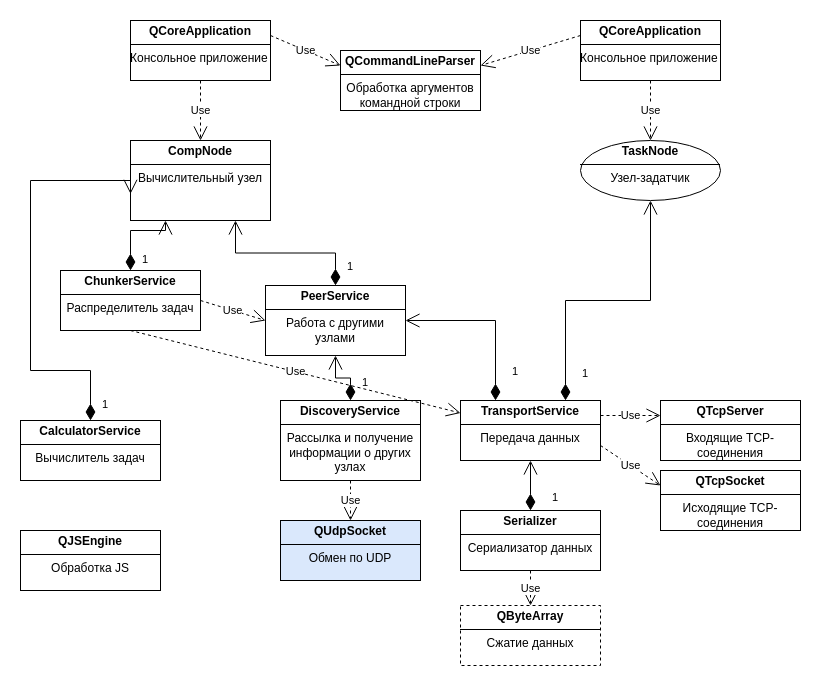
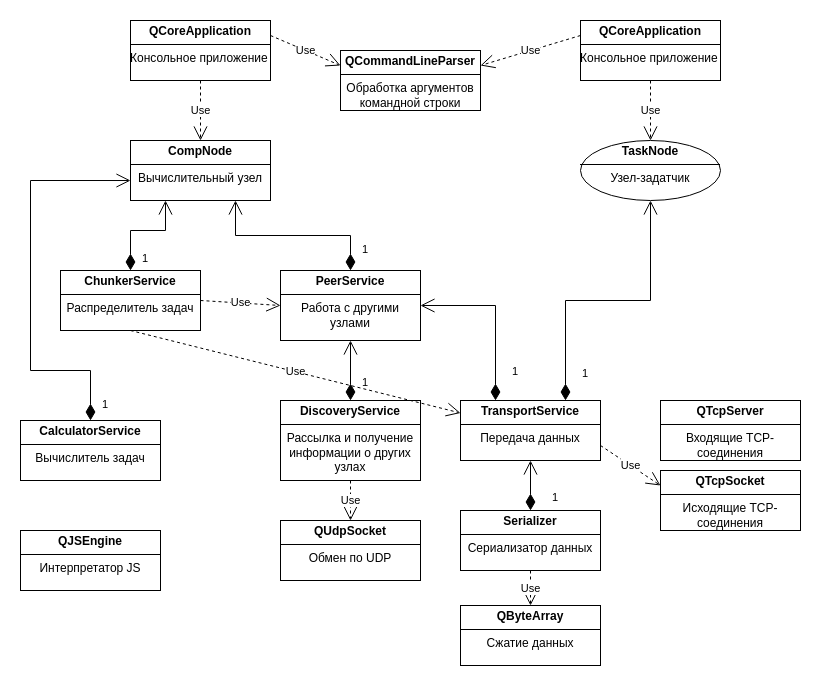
node "CompNode Вычислительный узел": size 140x80 -> 140x60
node "PeerService Работа с другими узлами": moved (336, 321) -> (351, 306)
edge "TransportService Передача данных" -> "QTcpServer Входящие TCP-соединения": removed, label "Use"
node "QJSEngine Обработка JS": label "QJSEngine Обработка JS" -> "QJSEngine Интерпретатор JS"
node "QUdpSocket Обмен по UDP": fillcolor #dae8fc -> #ffffff
node "QByteArray Сжатие данных": style dashed -> solid
